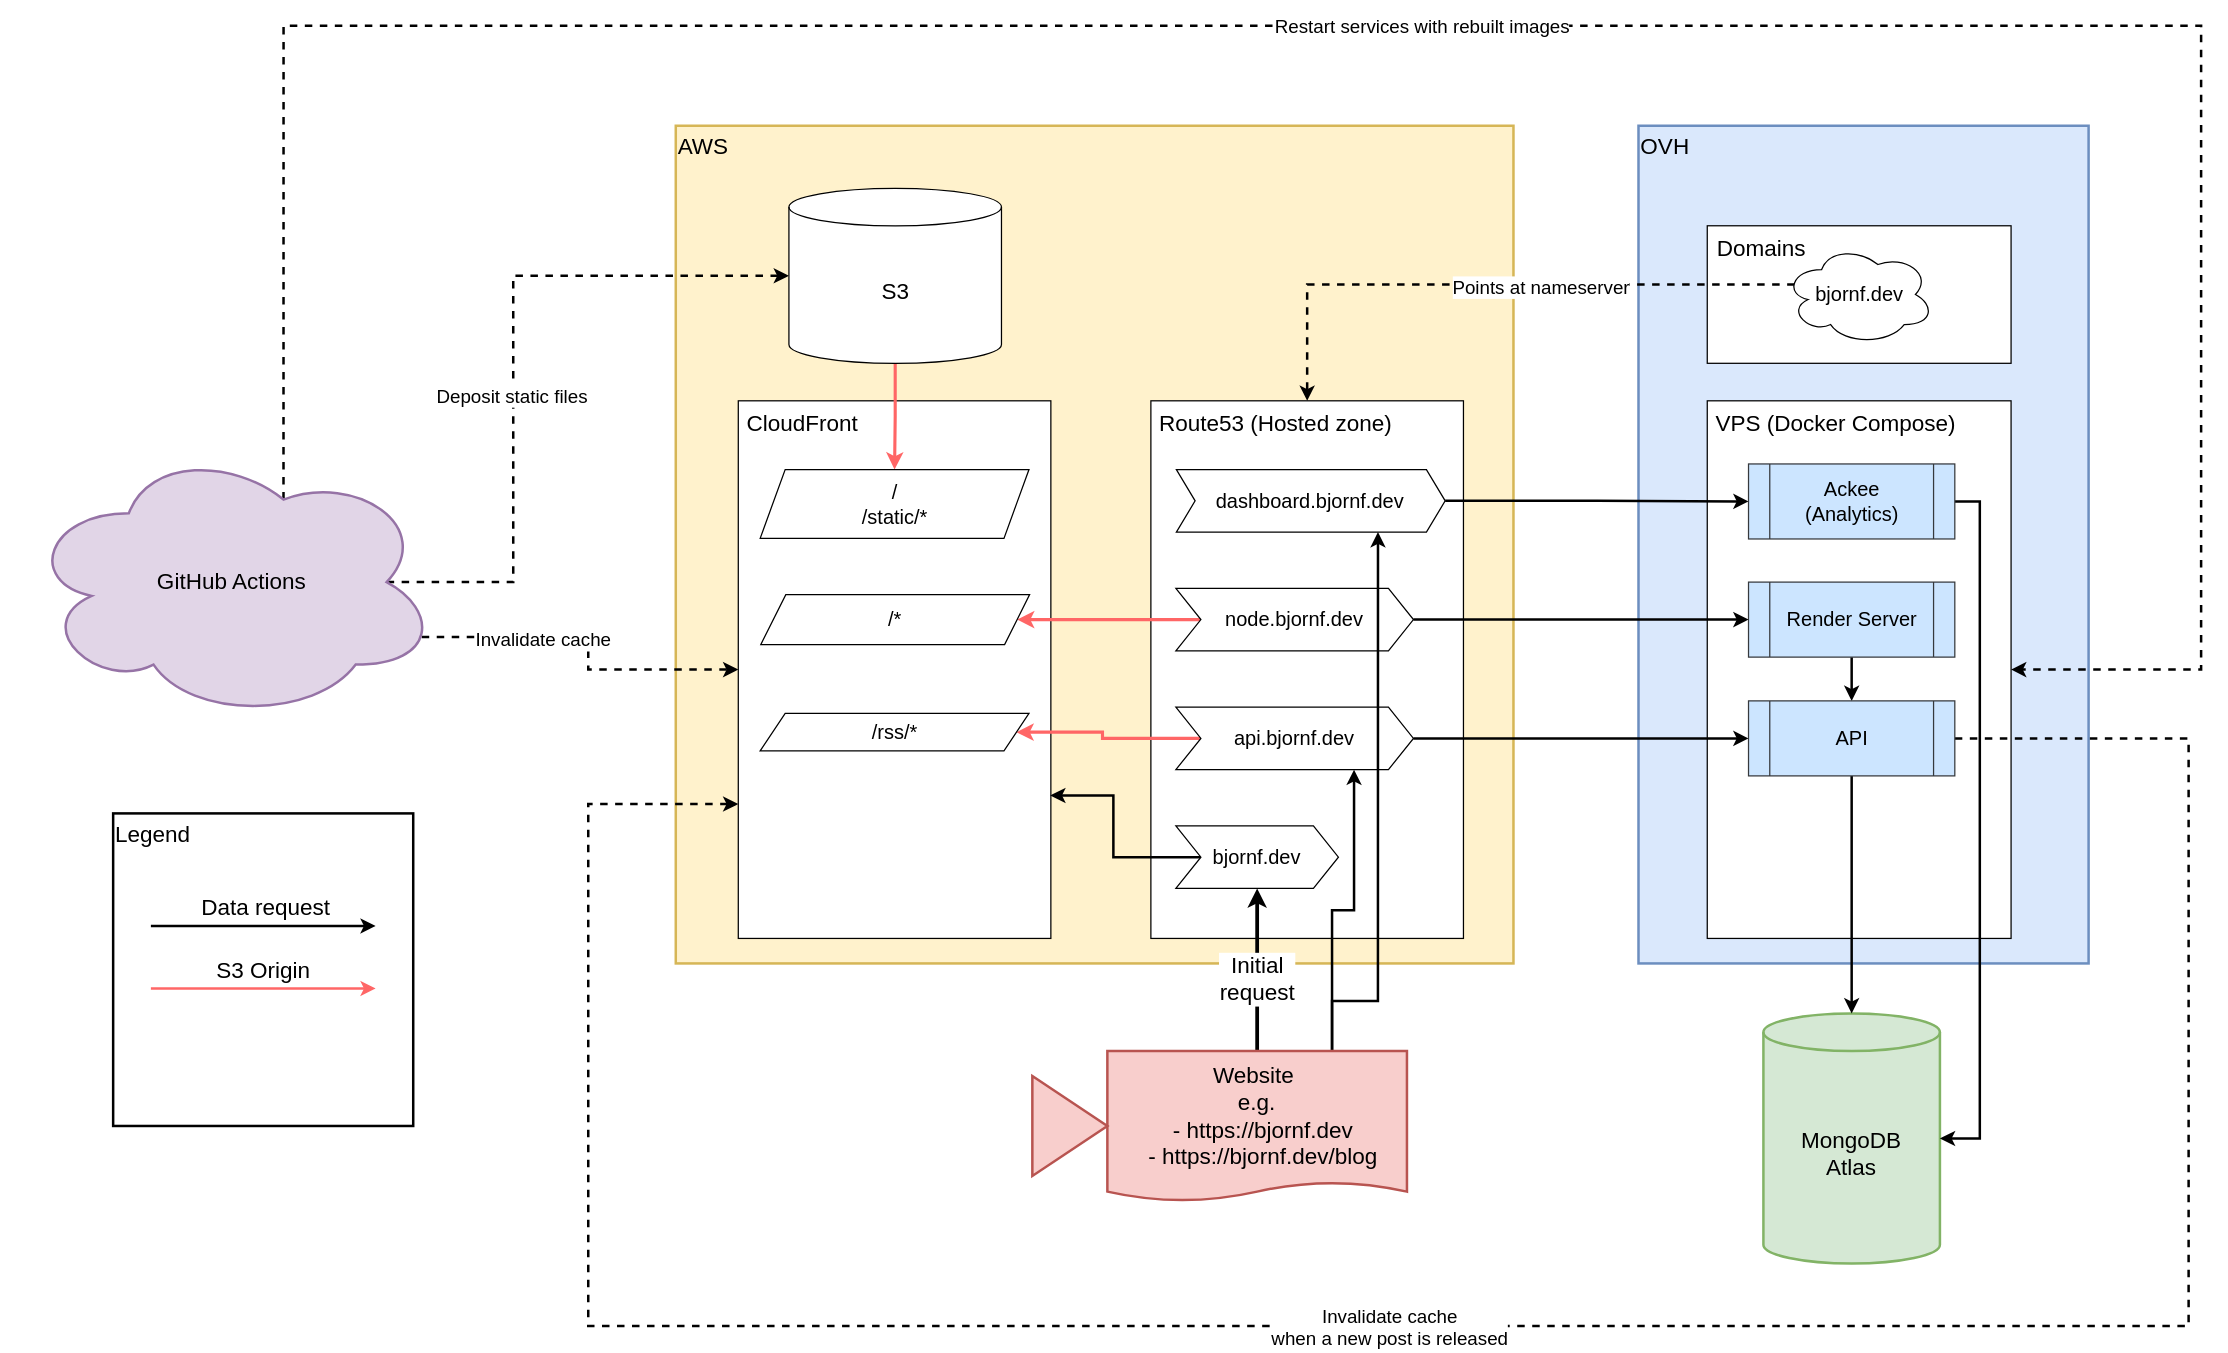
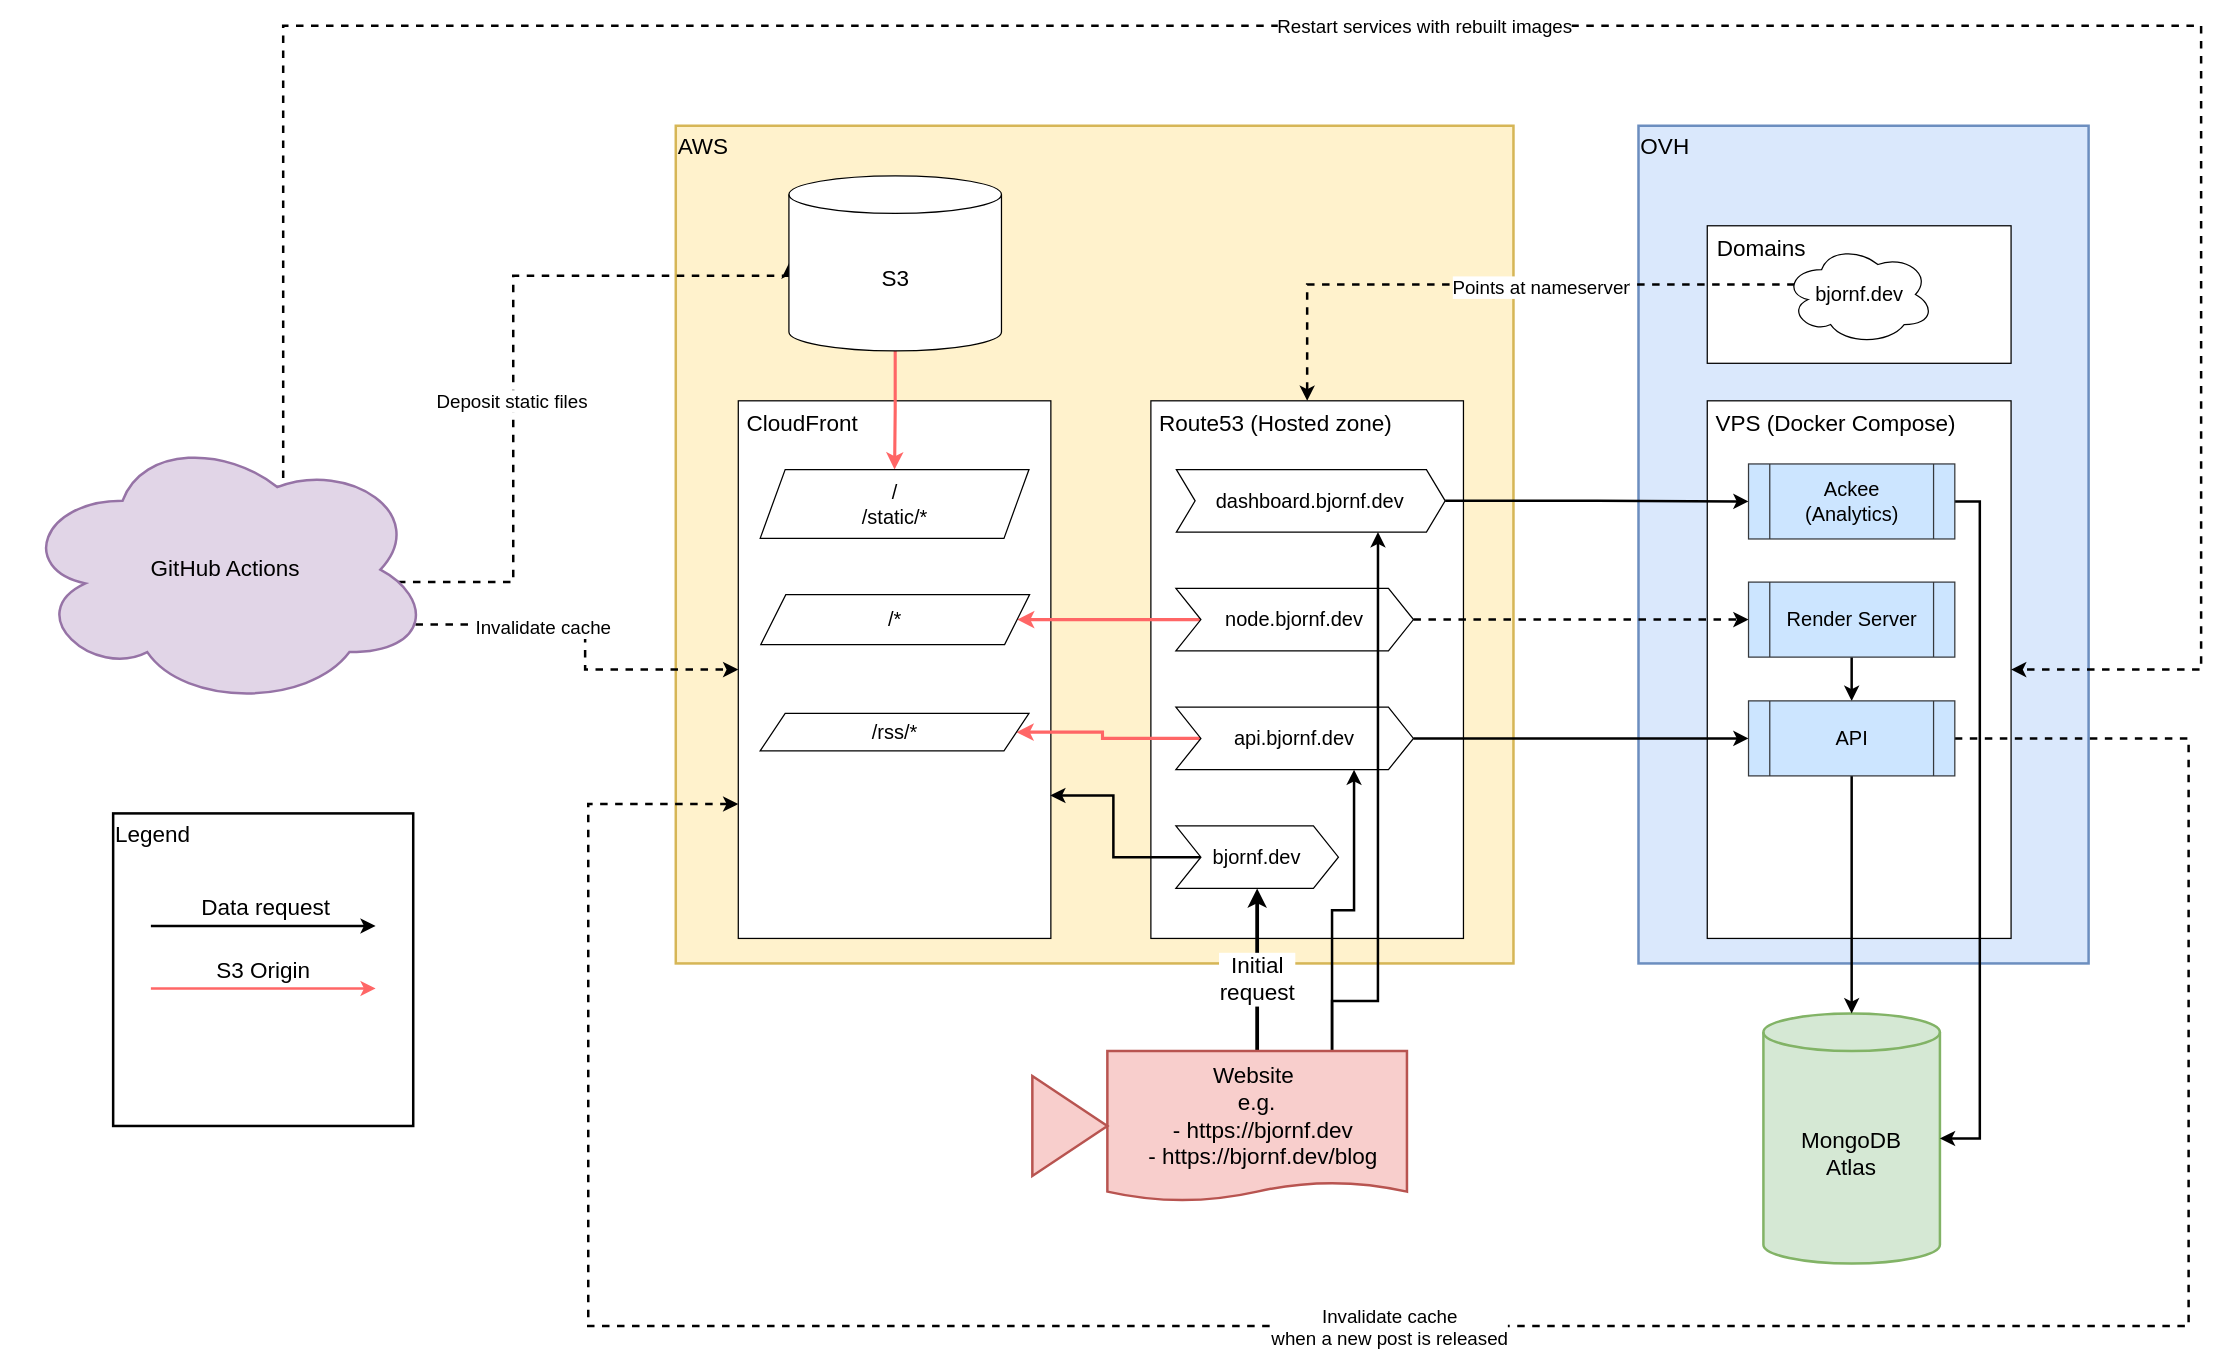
node "S3": moved (895, 276) -> (895, 263)
node "GitHub Actions": moved (232, 582) -> (226, 569)
edge "node.bjornf.dev" -> "Render Server": style solid -> dashed
